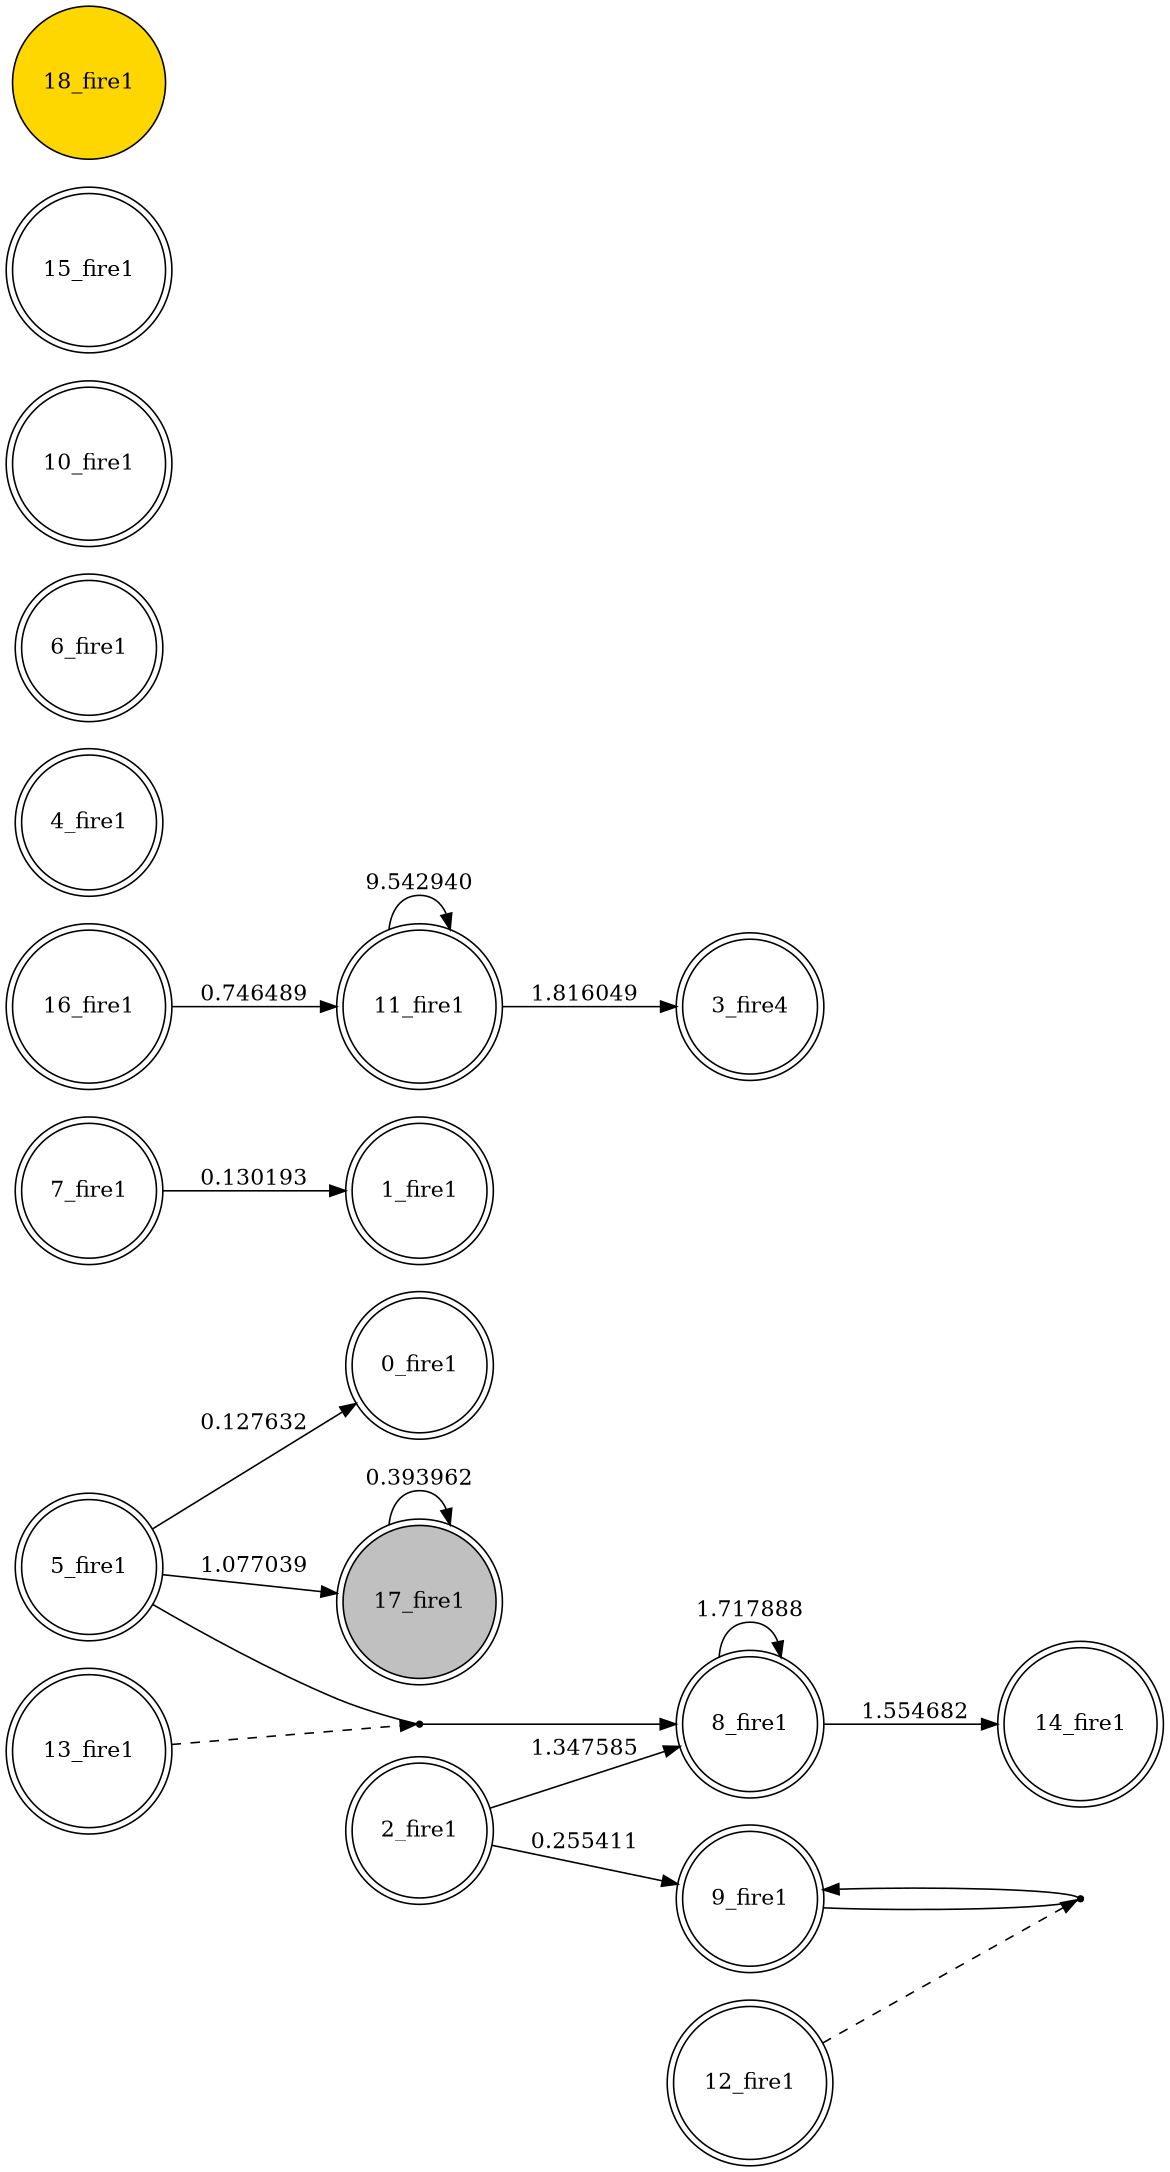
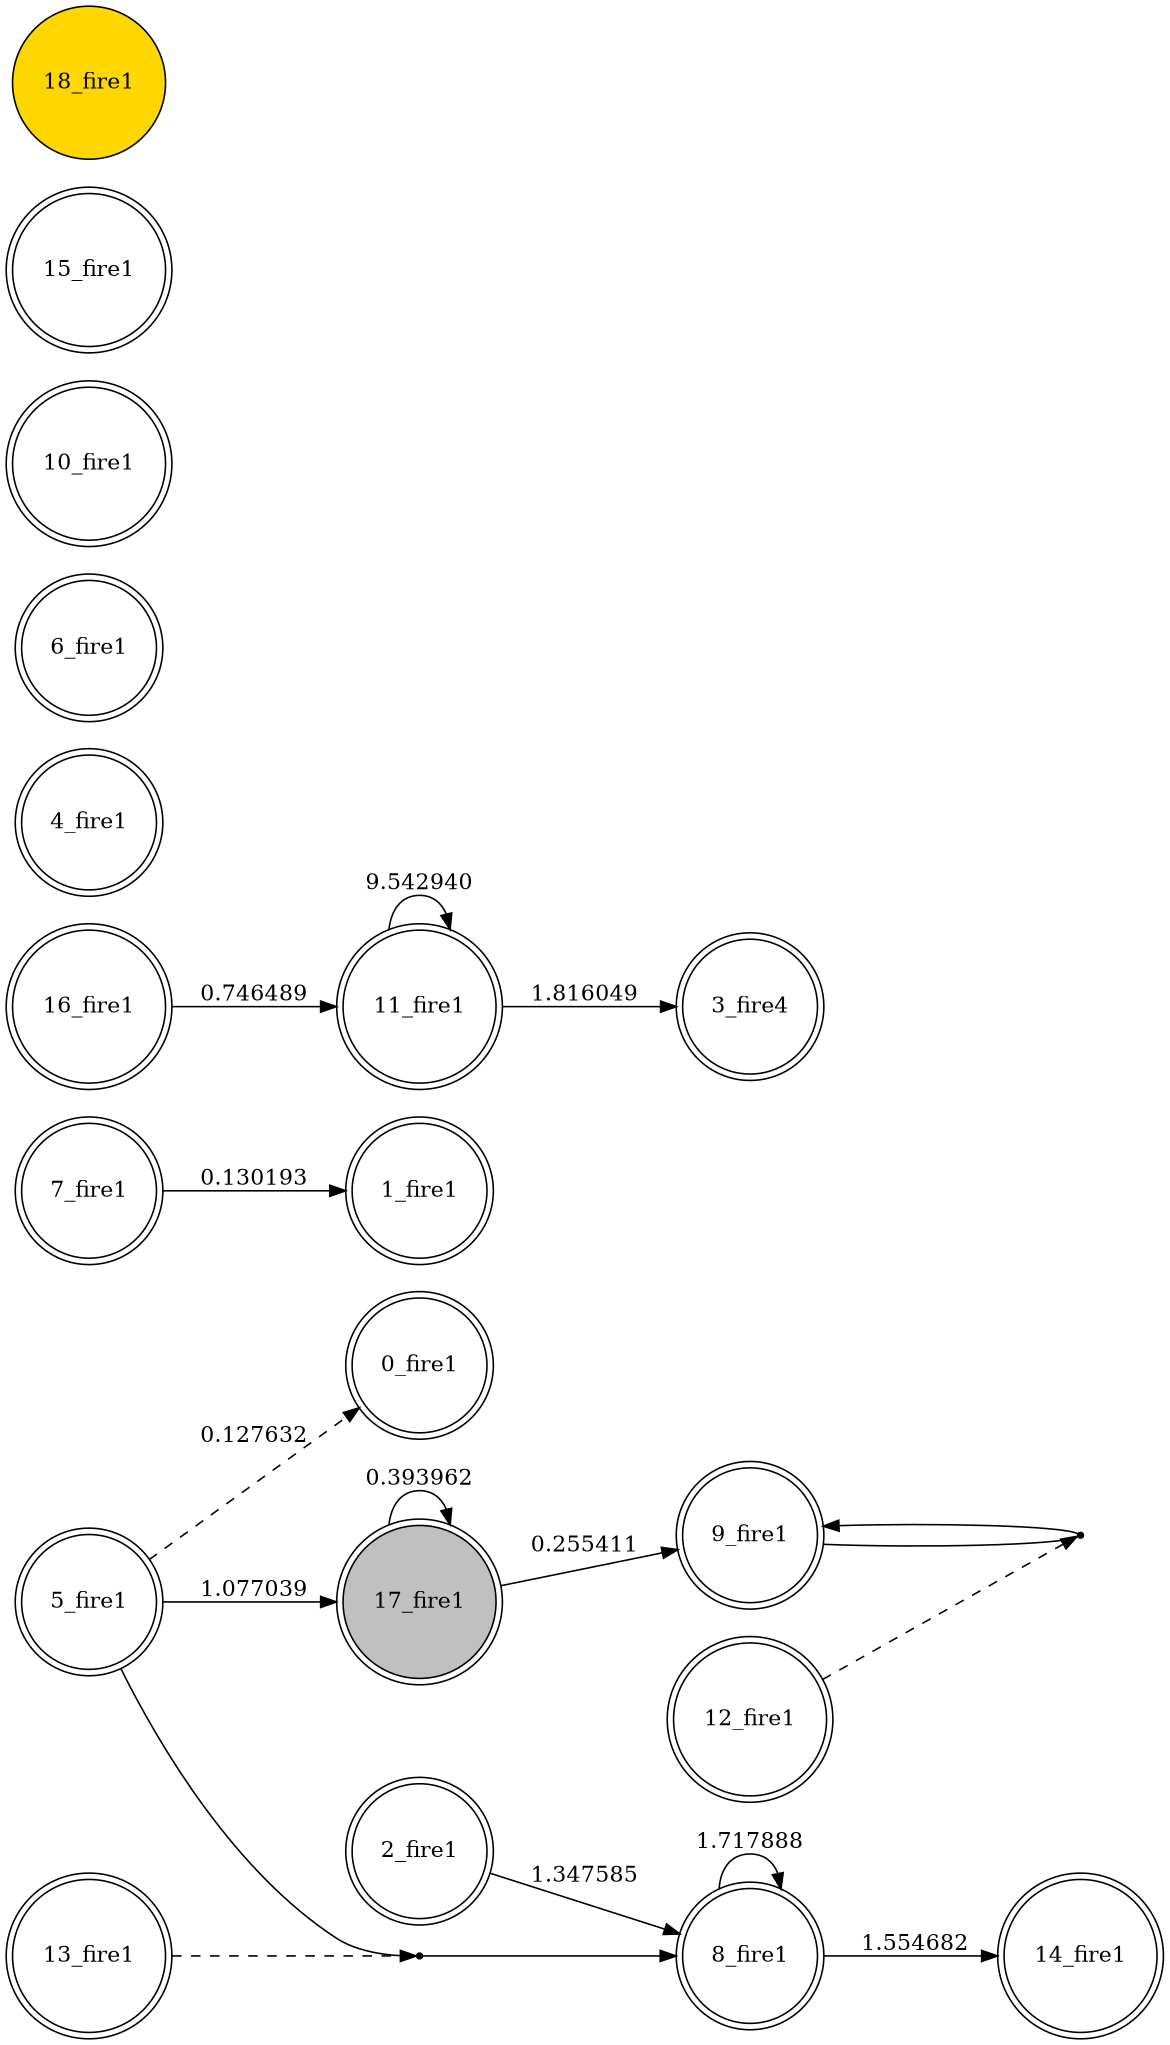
edge "5_fire1" -> "0_fire1": style solid -> dashed
edge "2_fire1" -> "9_fire1": now "17_fire1" -> "9_fire1"
